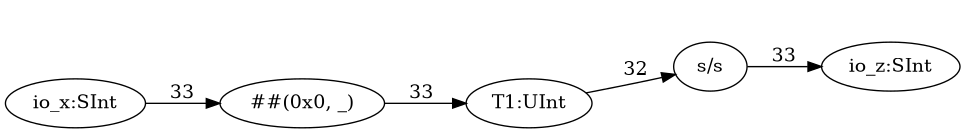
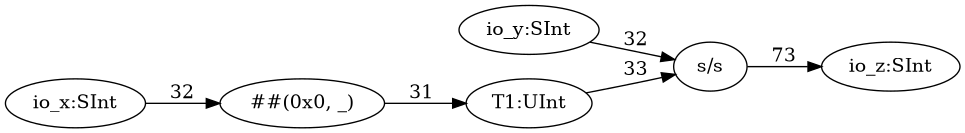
node "io_y:SInt": added
edge "s/s" -> "io_z:SInt": label "33" -> "73"
edge "T1:UInt" -> "s/s": label "32" -> "33"
edge "io_x:SInt" -> "##(0x0, _)": label "33" -> "32"
edge "##(0x0, _)" -> "T1:UInt": label "33" -> "31"
